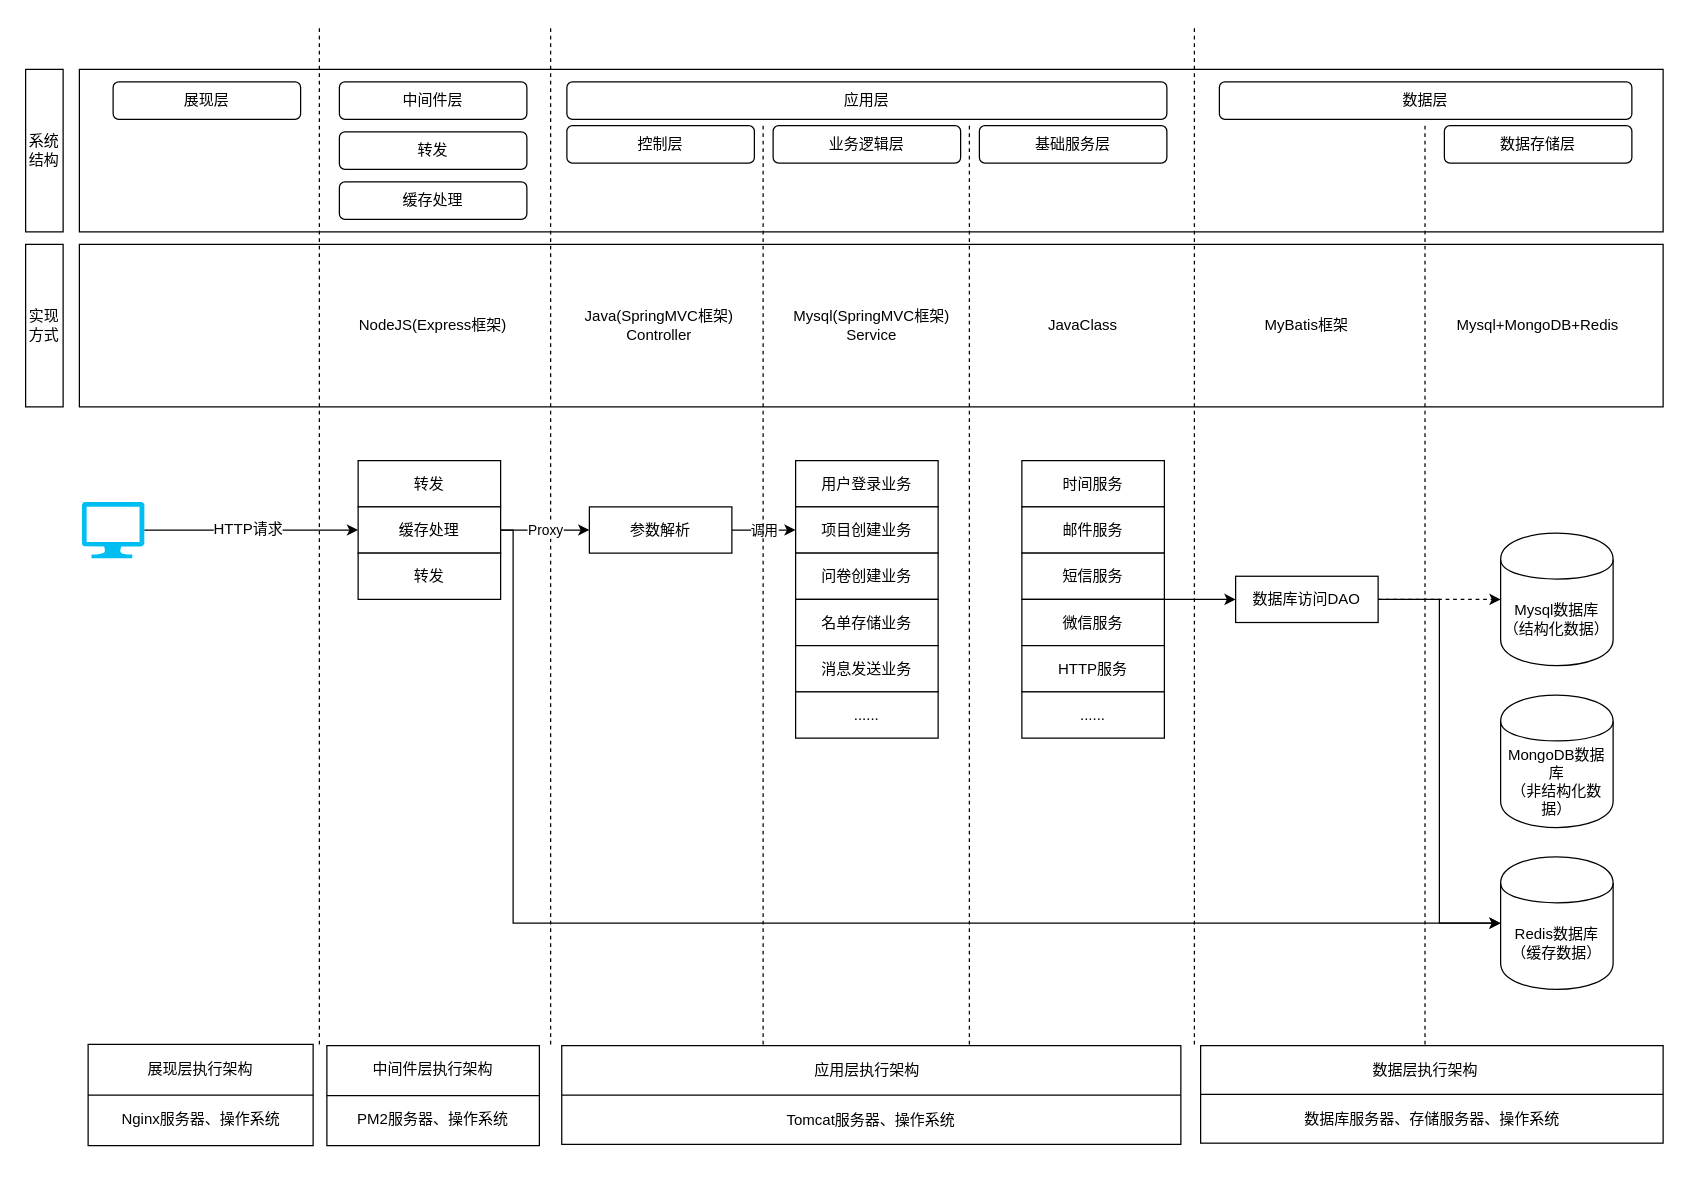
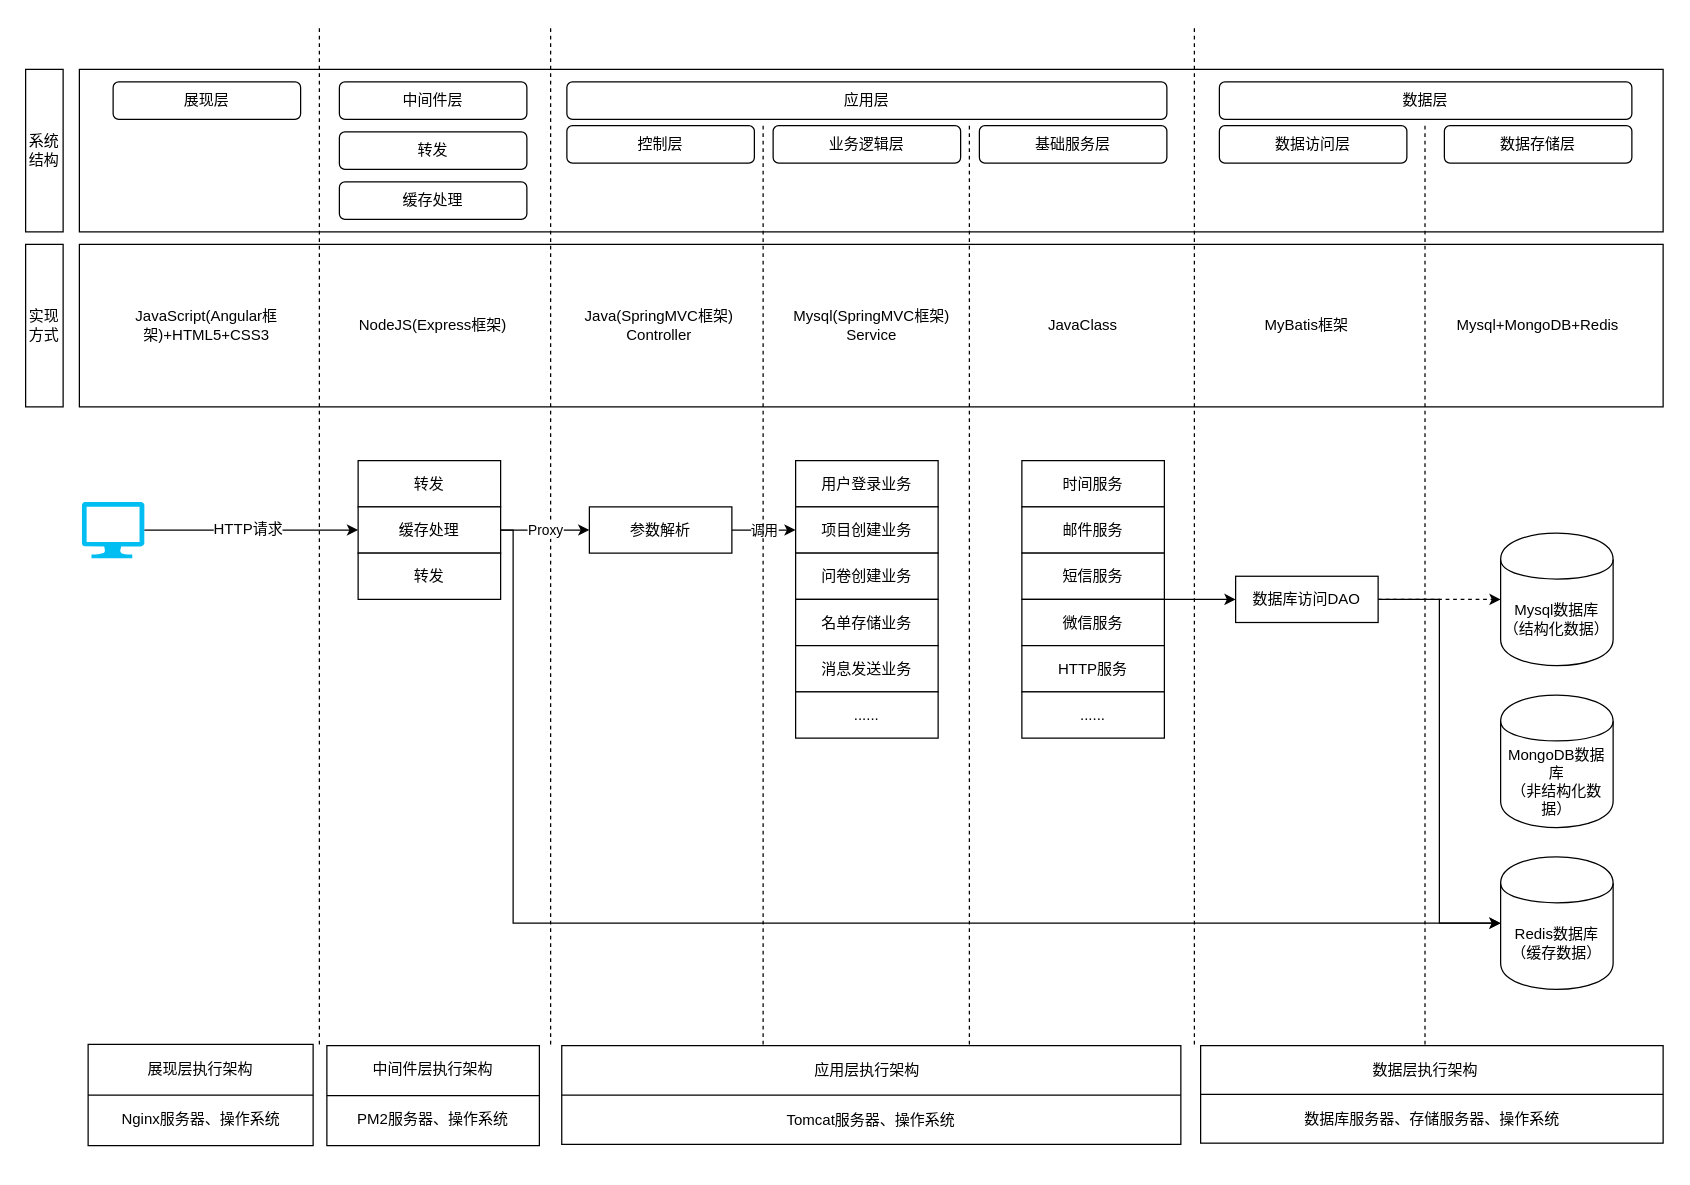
node "数据访问层": added
node "JavaScript(Angular框架)+HTML5+CSS3": added
